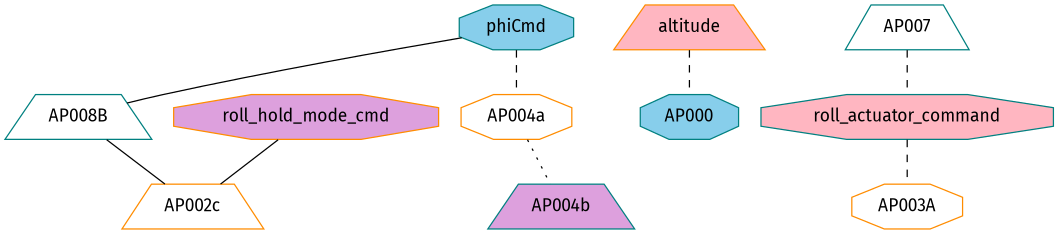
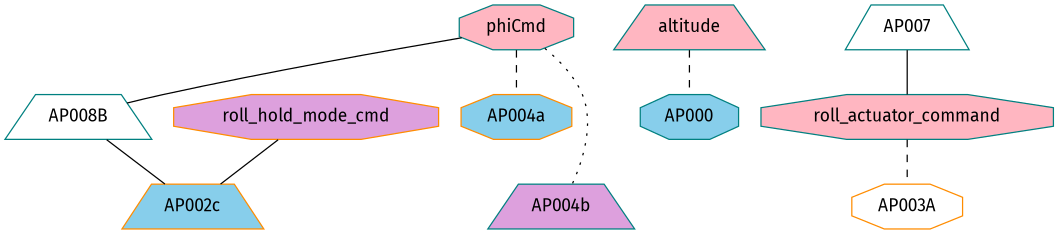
node "phiCmd": fillcolor skyblue -> lightpink
node "altitude": color darkorange -> teal
edge "AP007" -- "roll_actuator_command": style dashed -> solid
node "AP004a": fillcolor white -> skyblue
edge "AP004a" -- "AP004b": now "phiCmd" -- "AP004b"
node "AP002c": fillcolor white -> skyblue
